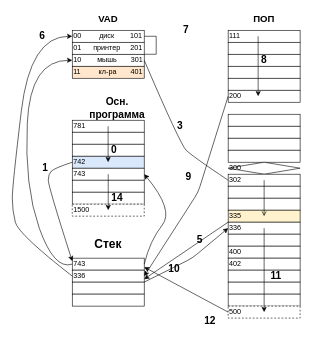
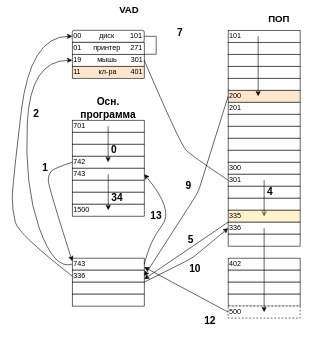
node "VAD": moved (108, 18) -> (129, 9)
node "ПОП": moved (264, 18) -> (279, 18)
node "7": moved (186, 30) -> (180, 33)
node "6": removed
node "00 диск 101": shape rectangle -> rounded rectangle
node "111": label "111" -> "101"
node "01 принтер 201": label "01 принтер 201" -> "01 принтер 271"
node "10 мышь 301": label "10 мышь 301" -> "19 мышь 301"
node "8": removed
node "200": fillcolor #ffffff -> #ffe6cc
node "Осн. программа": moved (117, 108) -> (108, 108)
node "201": added
node "2": added
node "781": label "781" -> "701"
node "3": removed
node "742": fillcolor #dae8fc -> #ffffff
node "300": shape diamond -> rectangle
node "9": moved (189, 177) -> (189, 186)
node "302": label "302" -> "301"
node "4": added
node "14": label "14" -> "34"
node "1500": style dashed -> solid
node "13": added
node "5": moved (200, 240) -> (191, 240)
node "Стек": removed
node "400": removed
node "10": moved (174, 269) -> (195, 269)
node "11": removed
